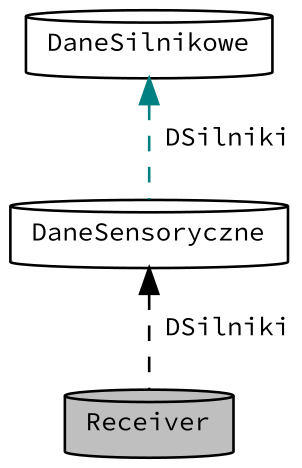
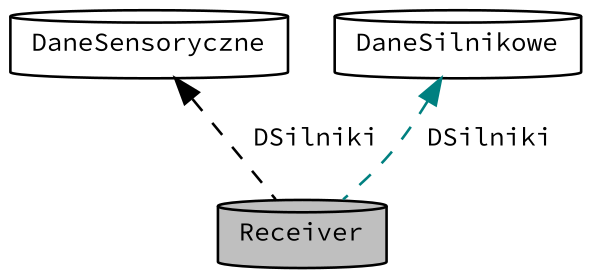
edge "DaneSensoryczne" -> "DaneSilnikowe": now "Receiver" -> "DaneSilnikowe"
